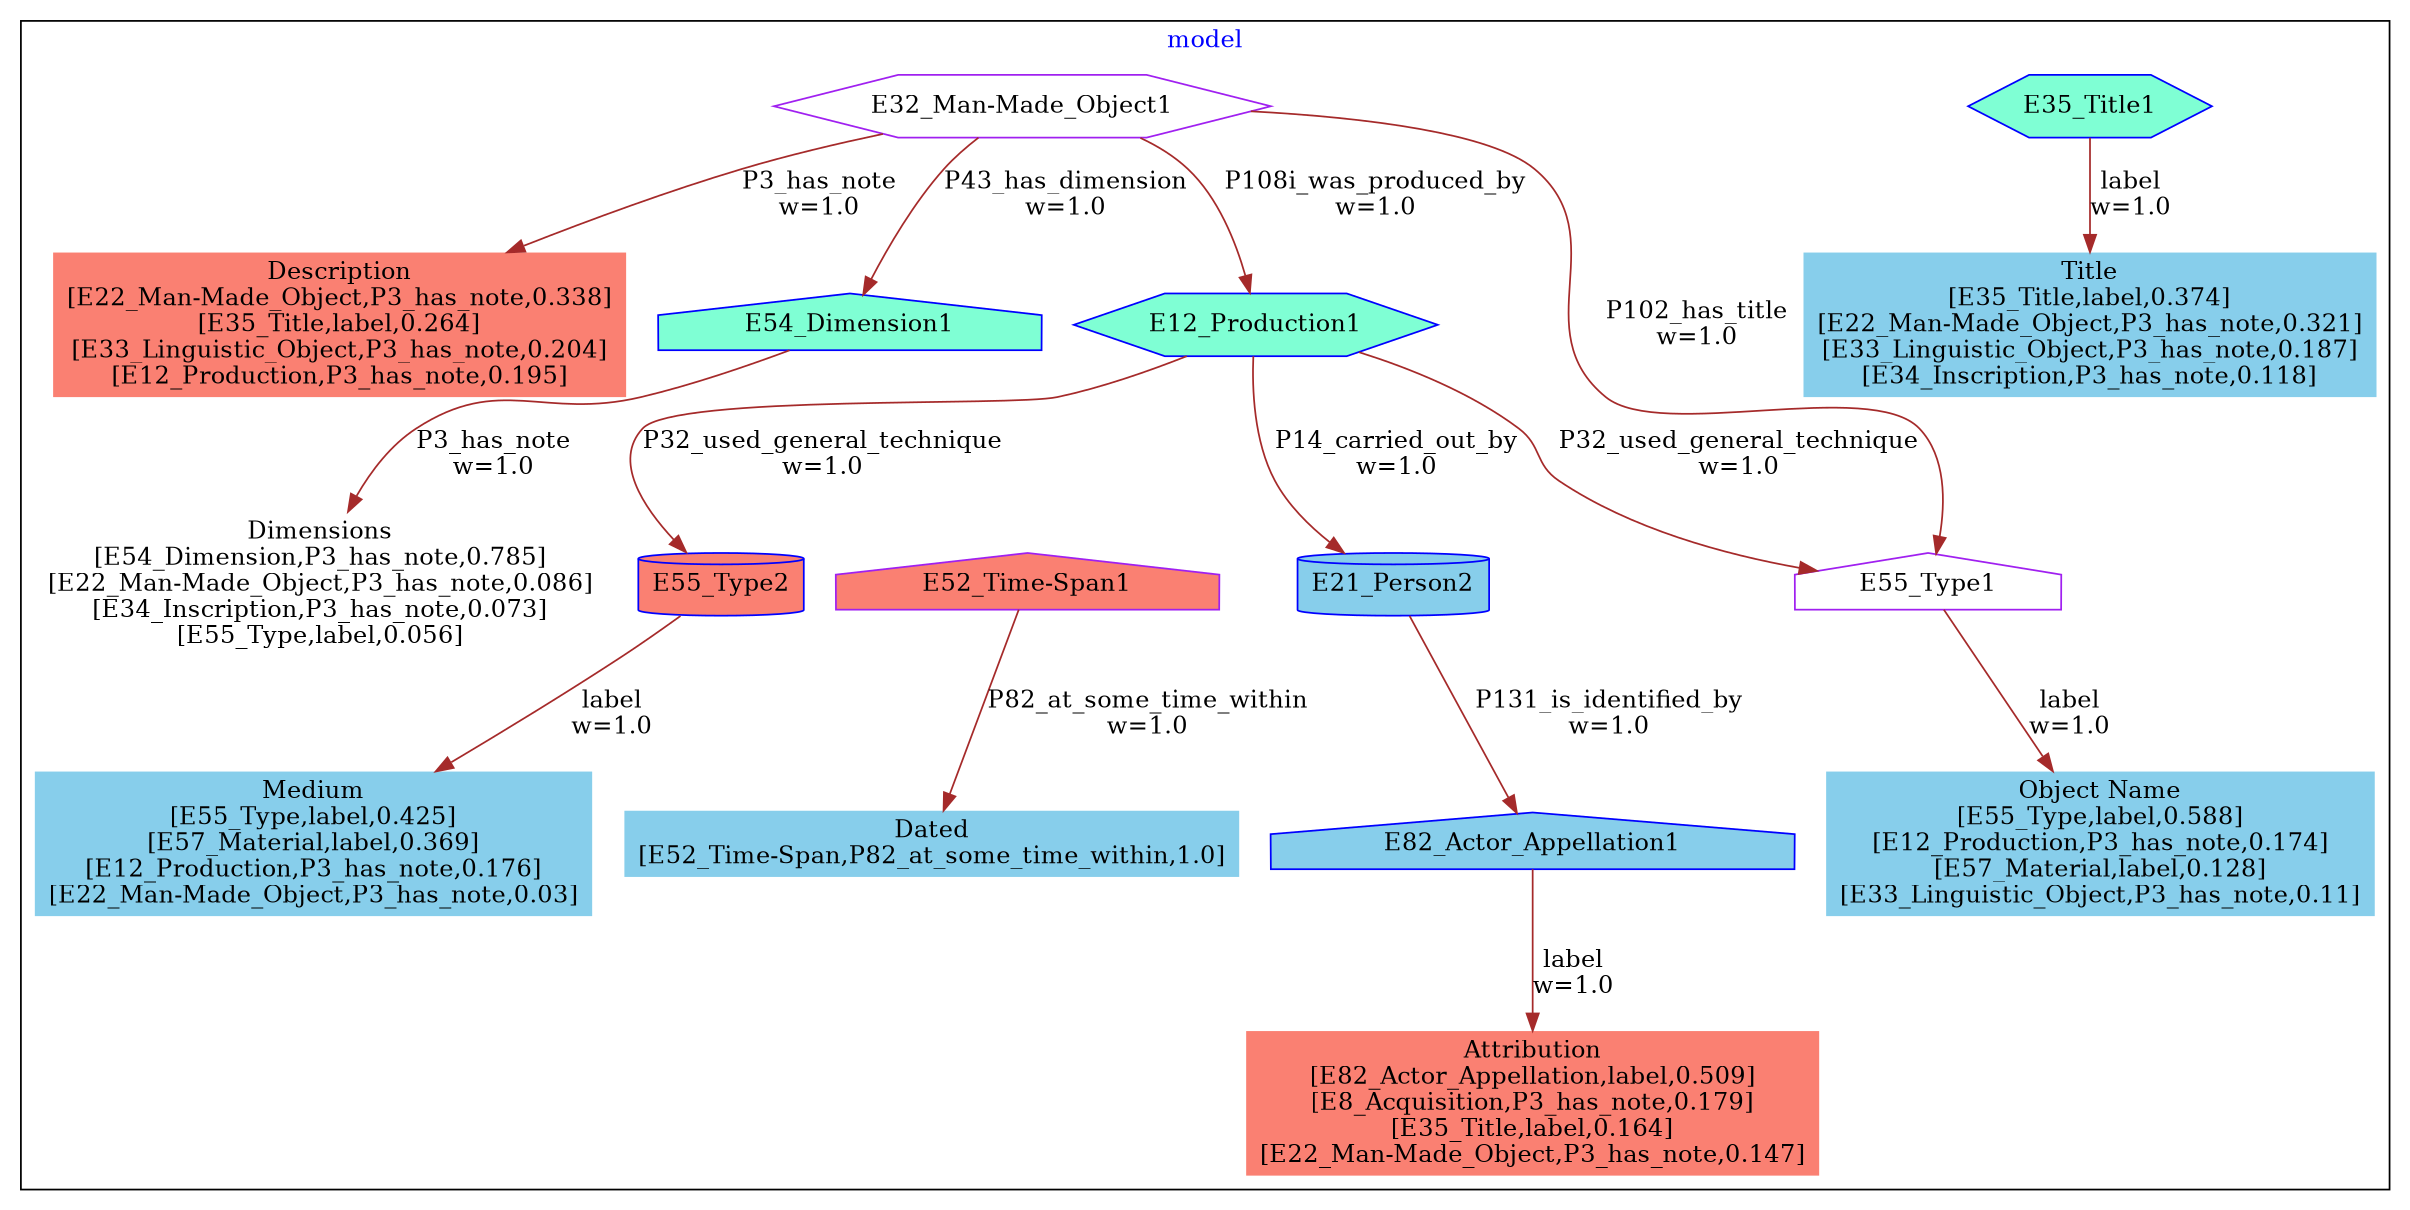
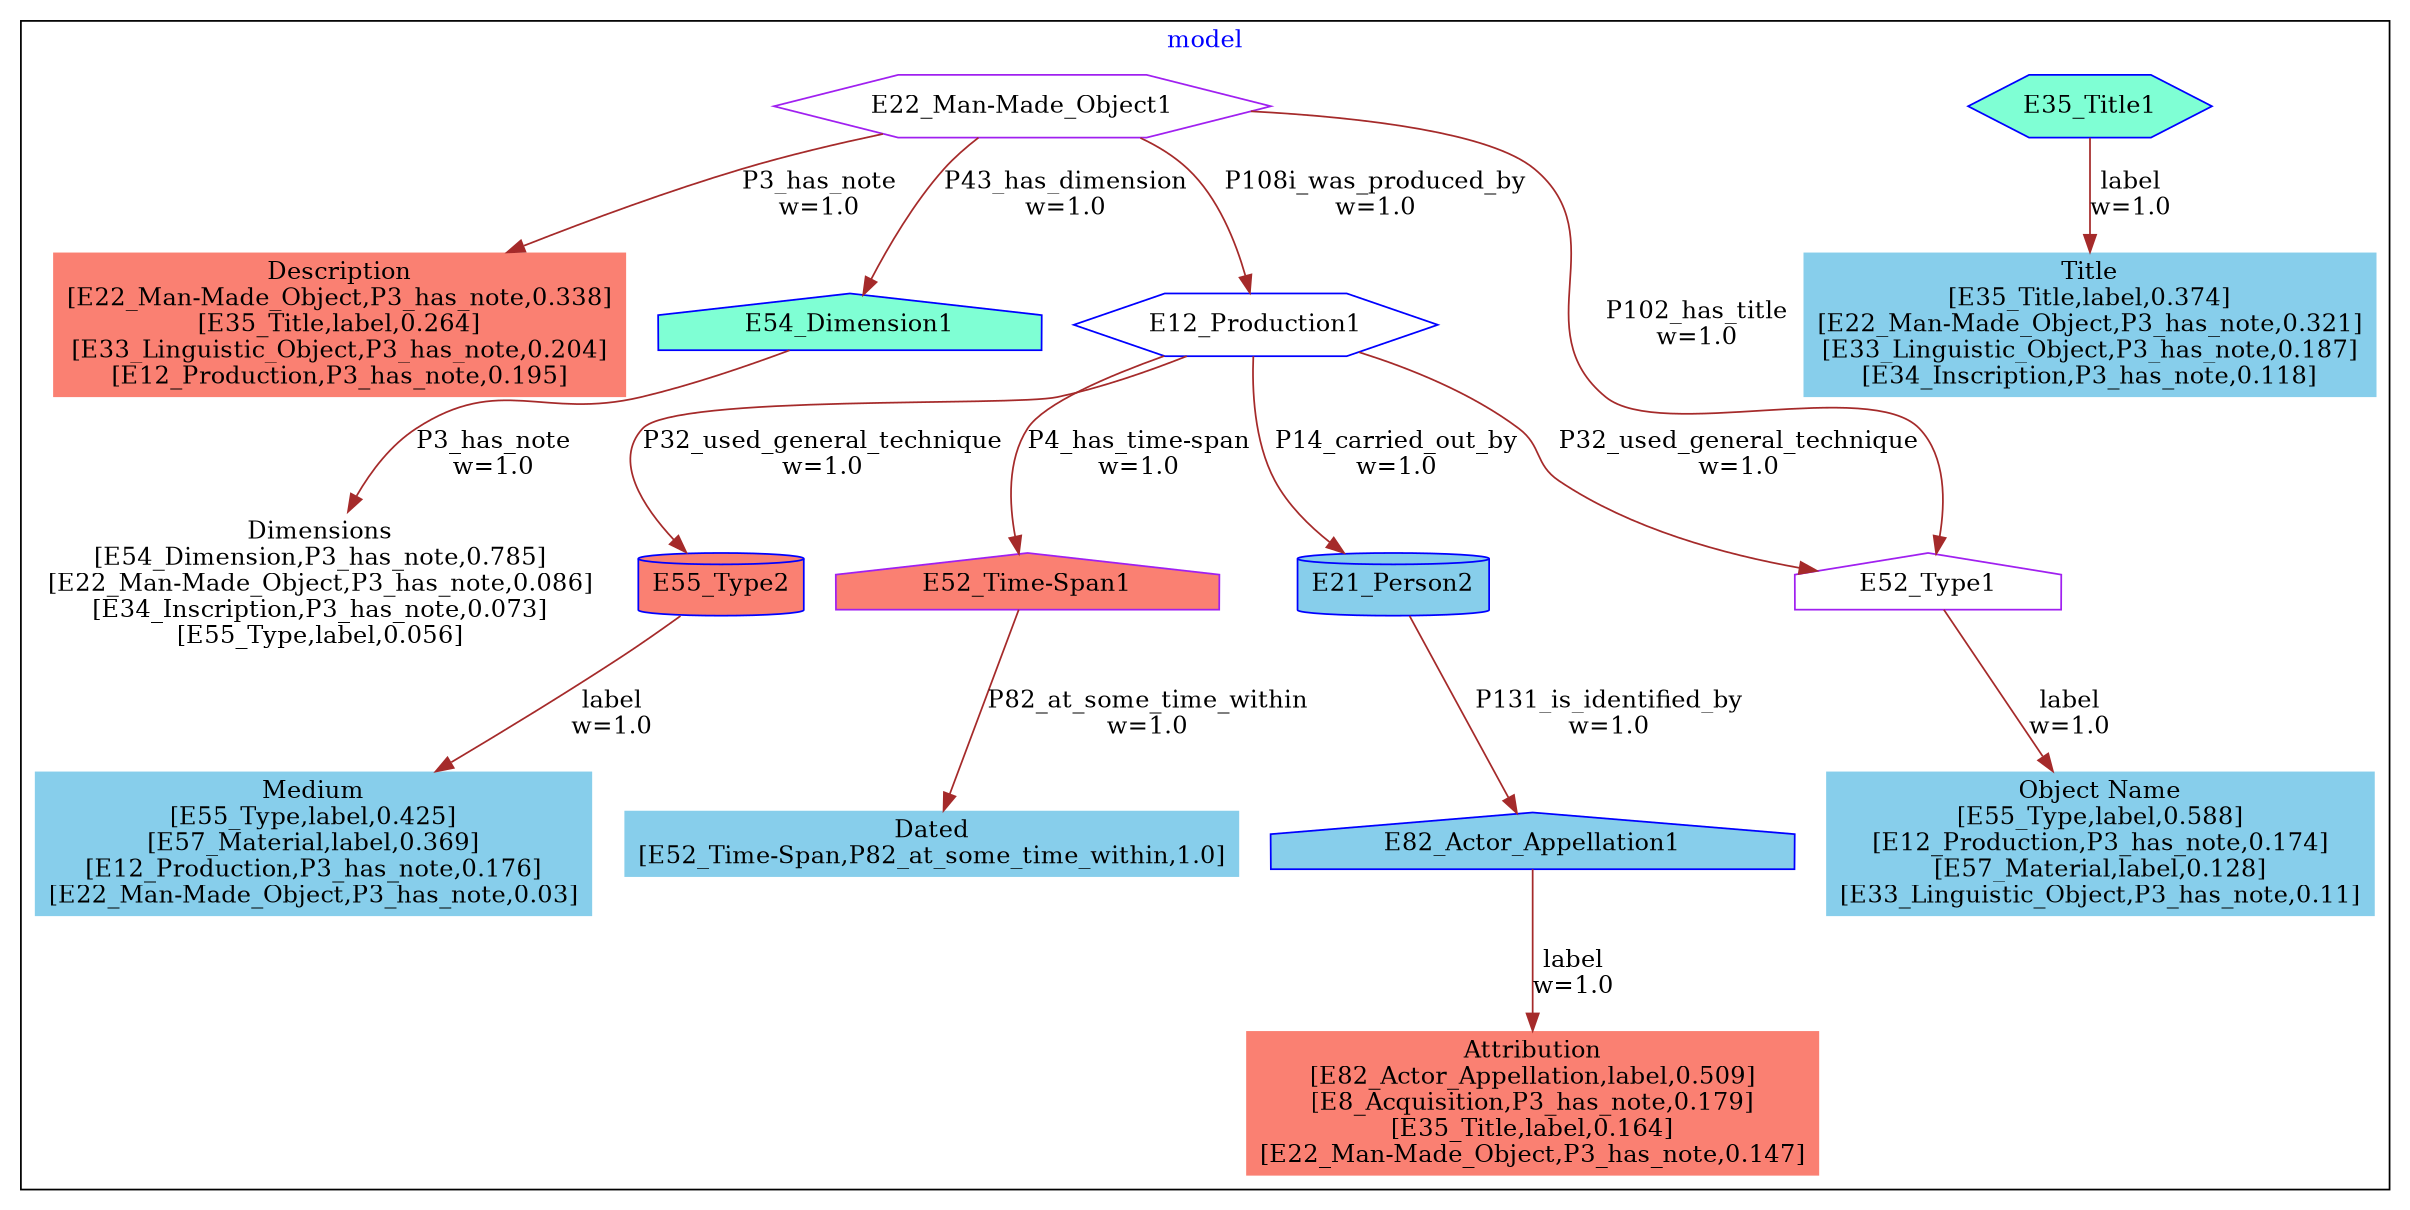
node "E32_Man-Made_Object1": label "E32_Man-Made_Object1" -> "E22_Man-Made_Object1"
node "E12_Production1": fillcolor aquamarine -> white
edge "E12_Production1" -> "E52_Time-Span1": added, label "P4_has_time-span w=1.0"
node "E55_Type1": label "E55_Type1" -> "E52_Type1"
